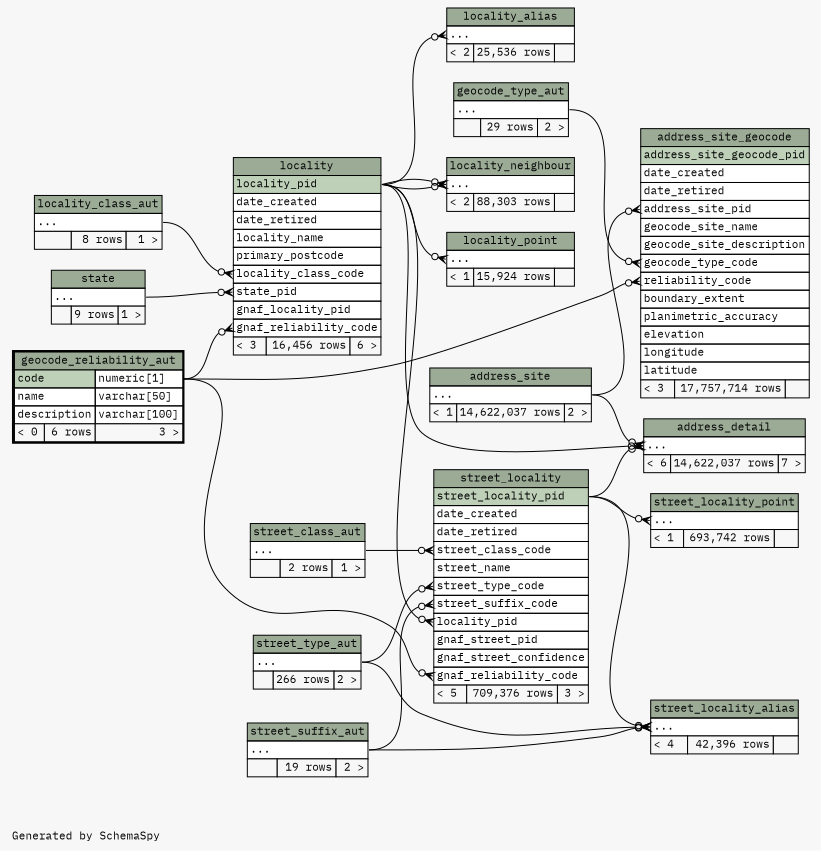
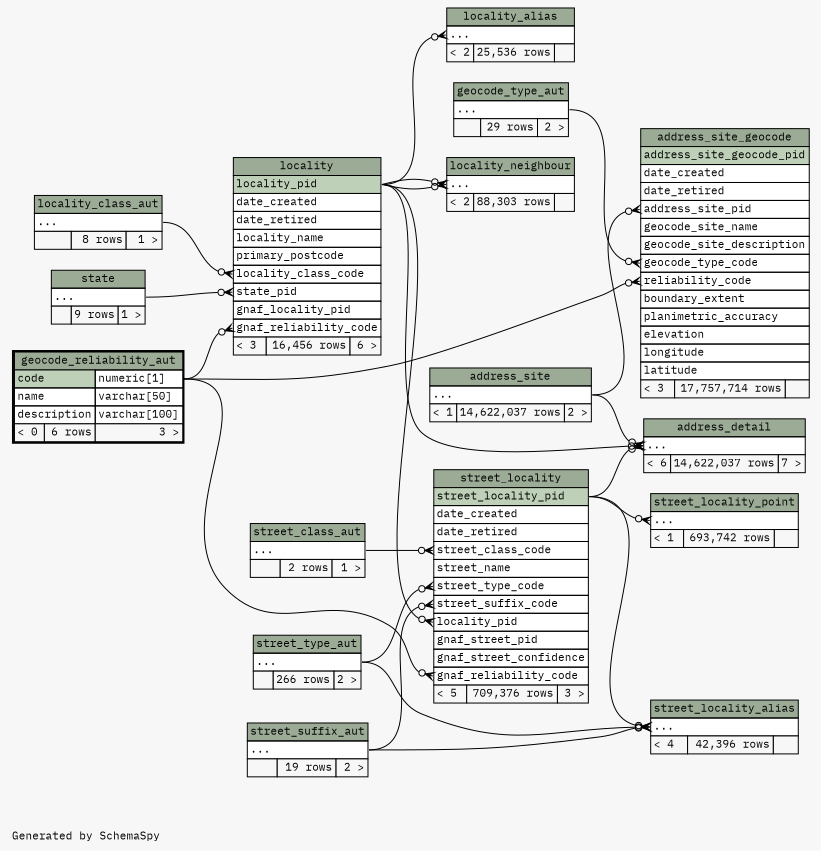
node "locality_point": removed
